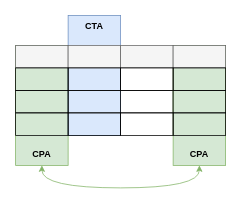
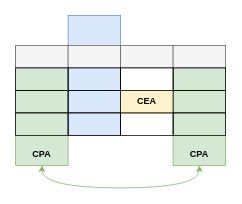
node "CTA": removed
node "CEA": added
